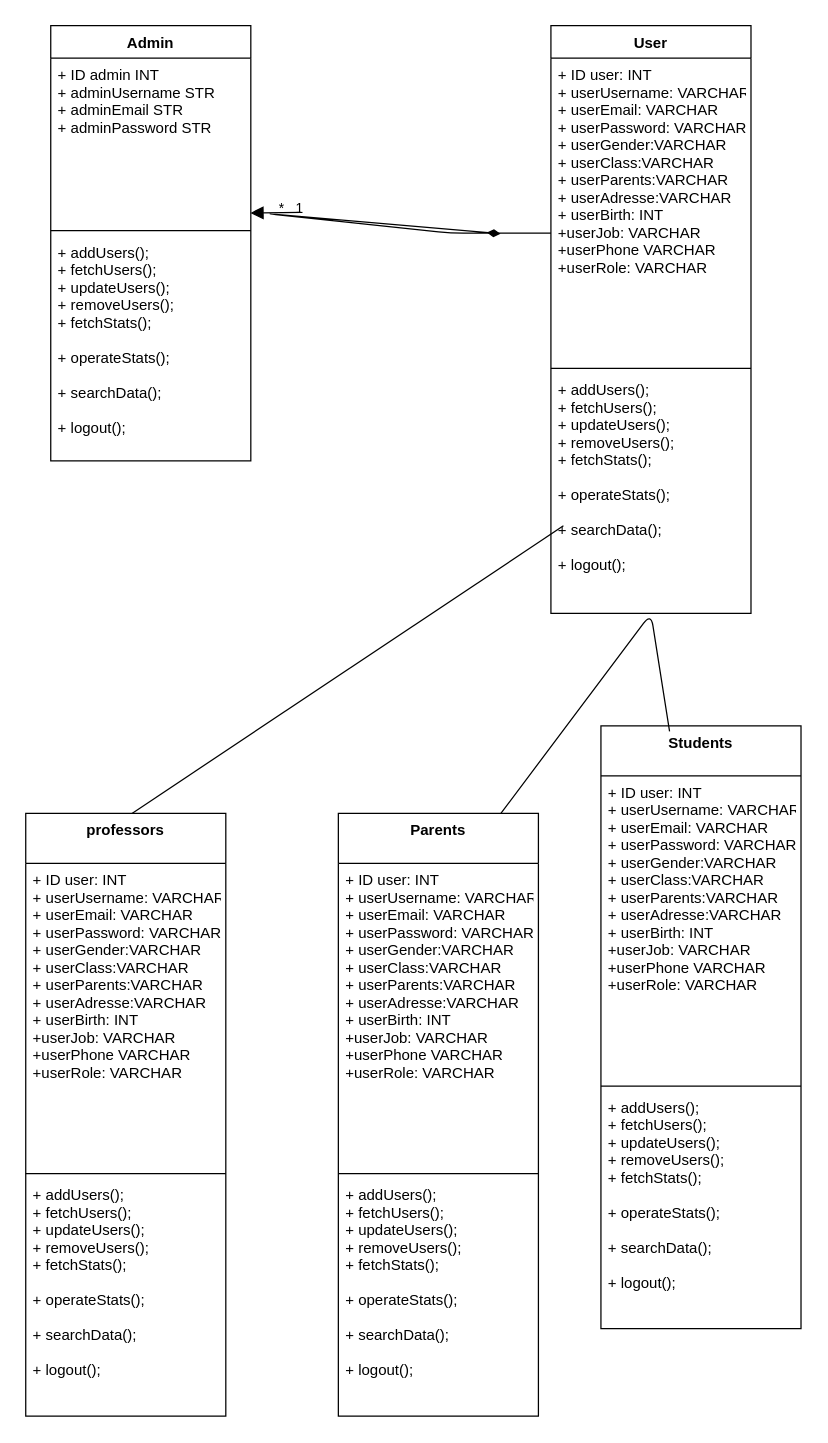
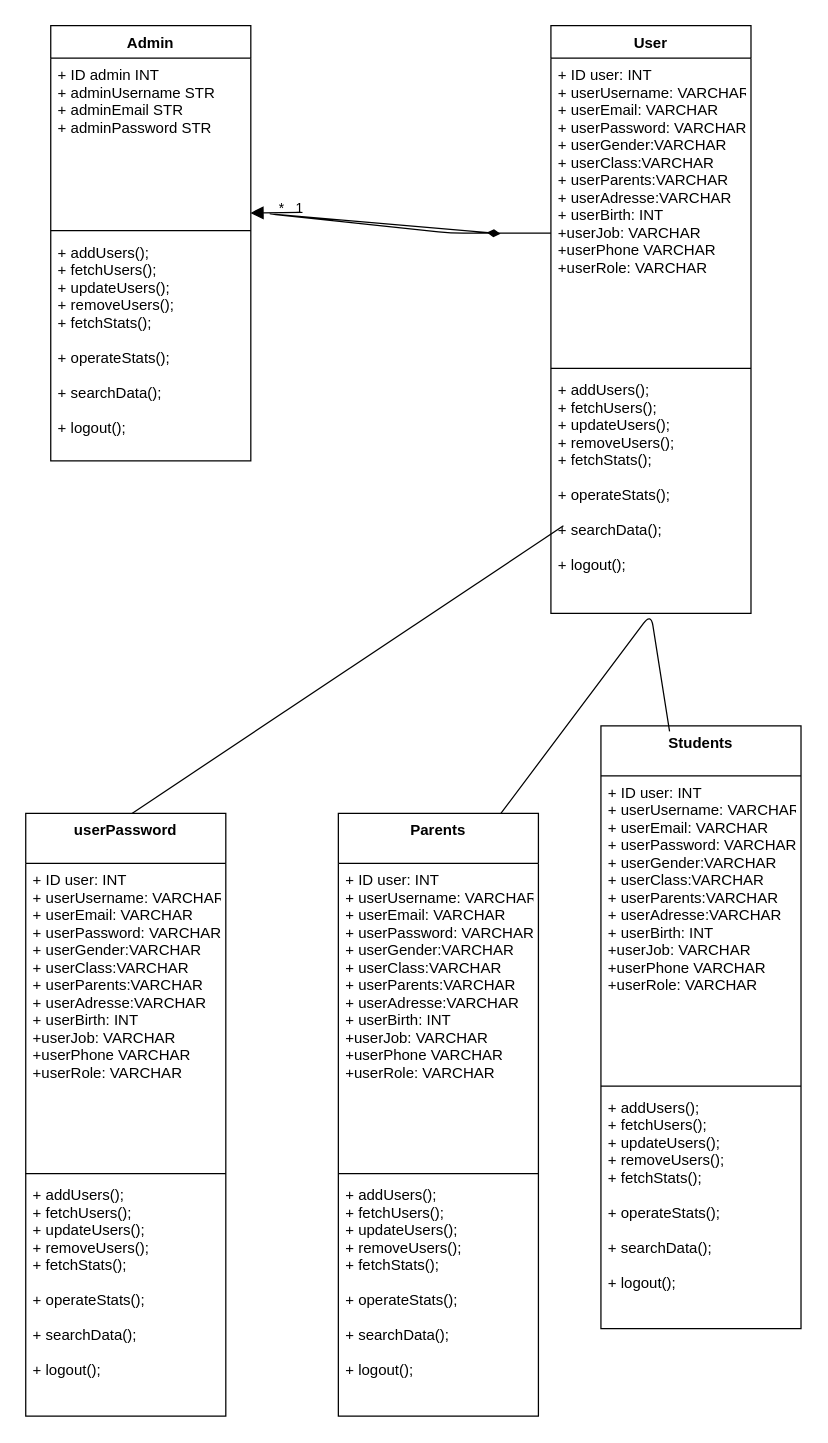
node "professors": label "professors" -> "userPassword"
